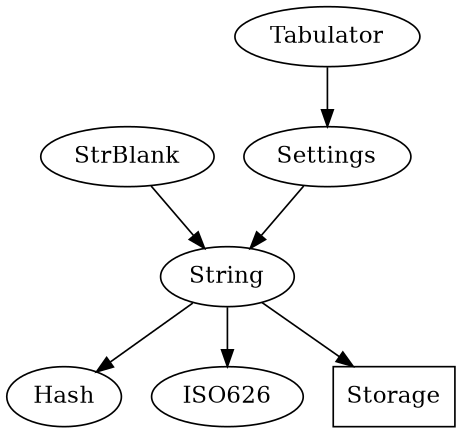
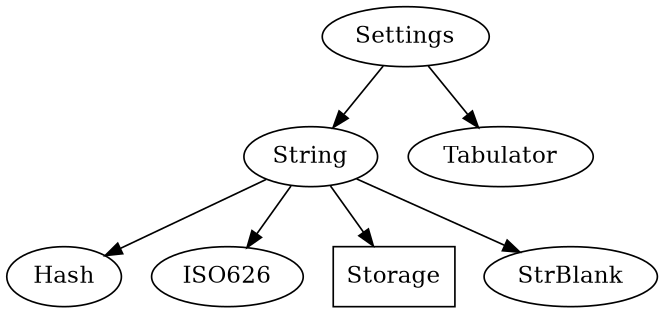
edge "Tabulator" -> "Settings": reversed
edge "StrBlank" -> "String": reversed
